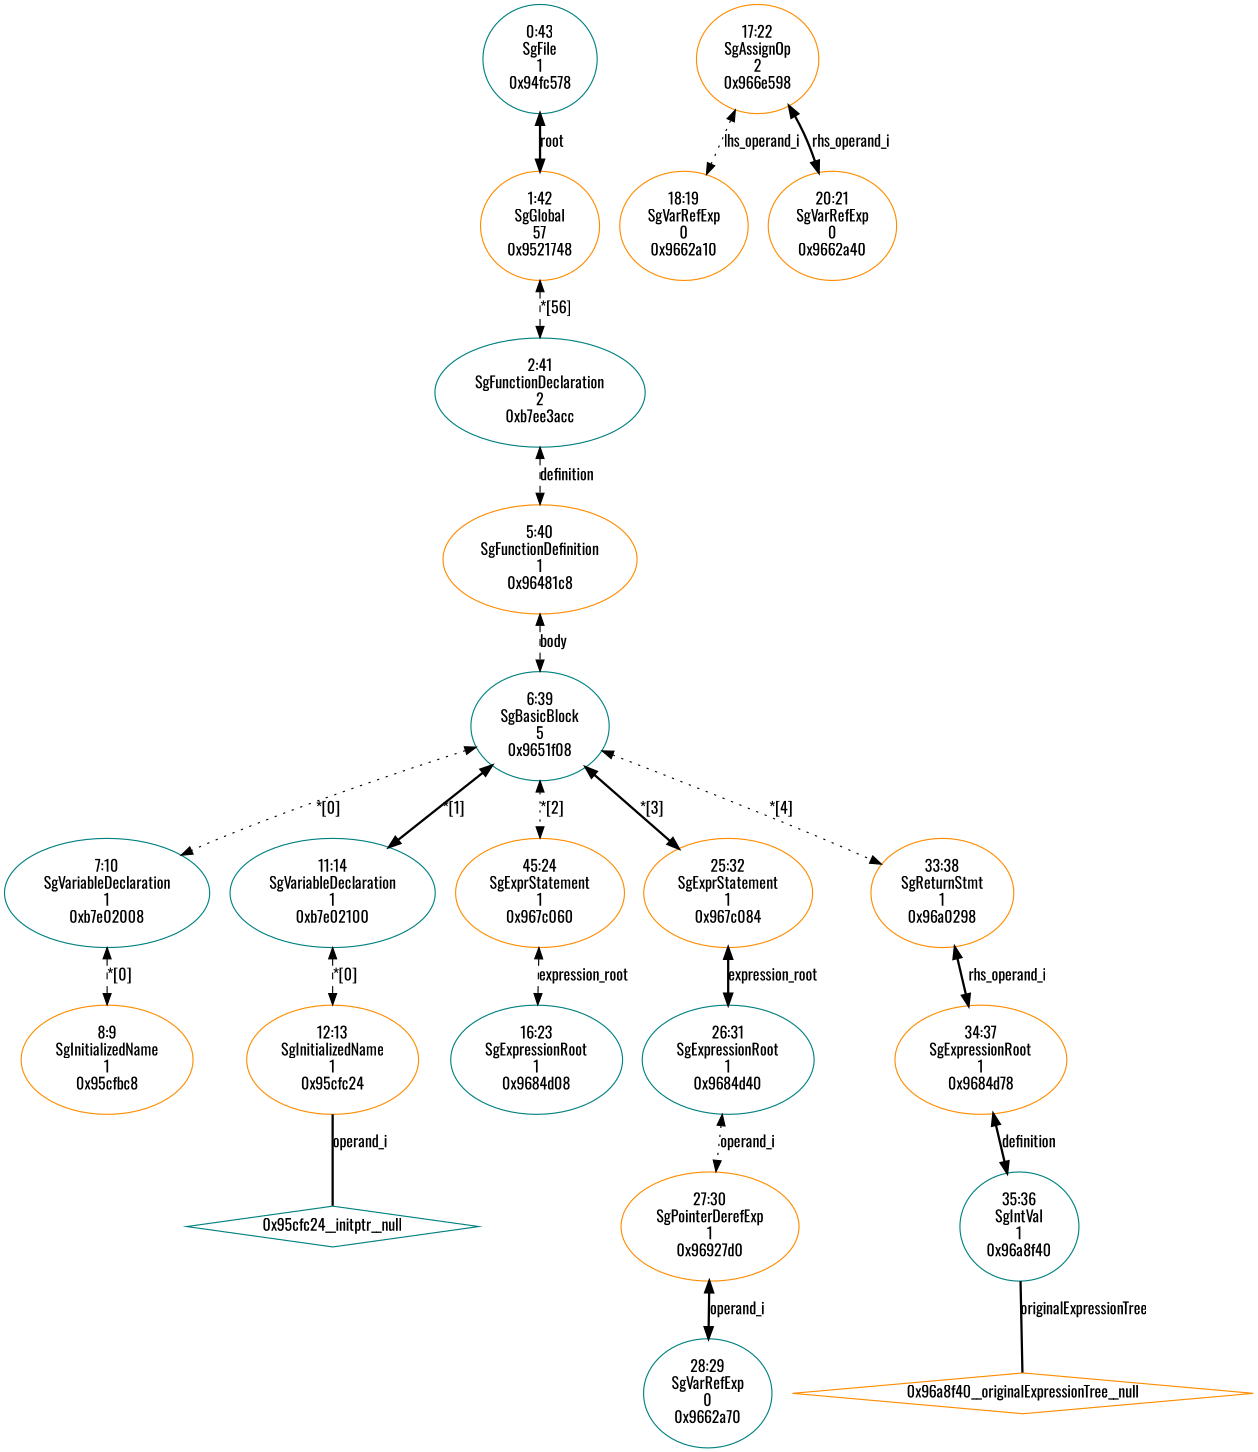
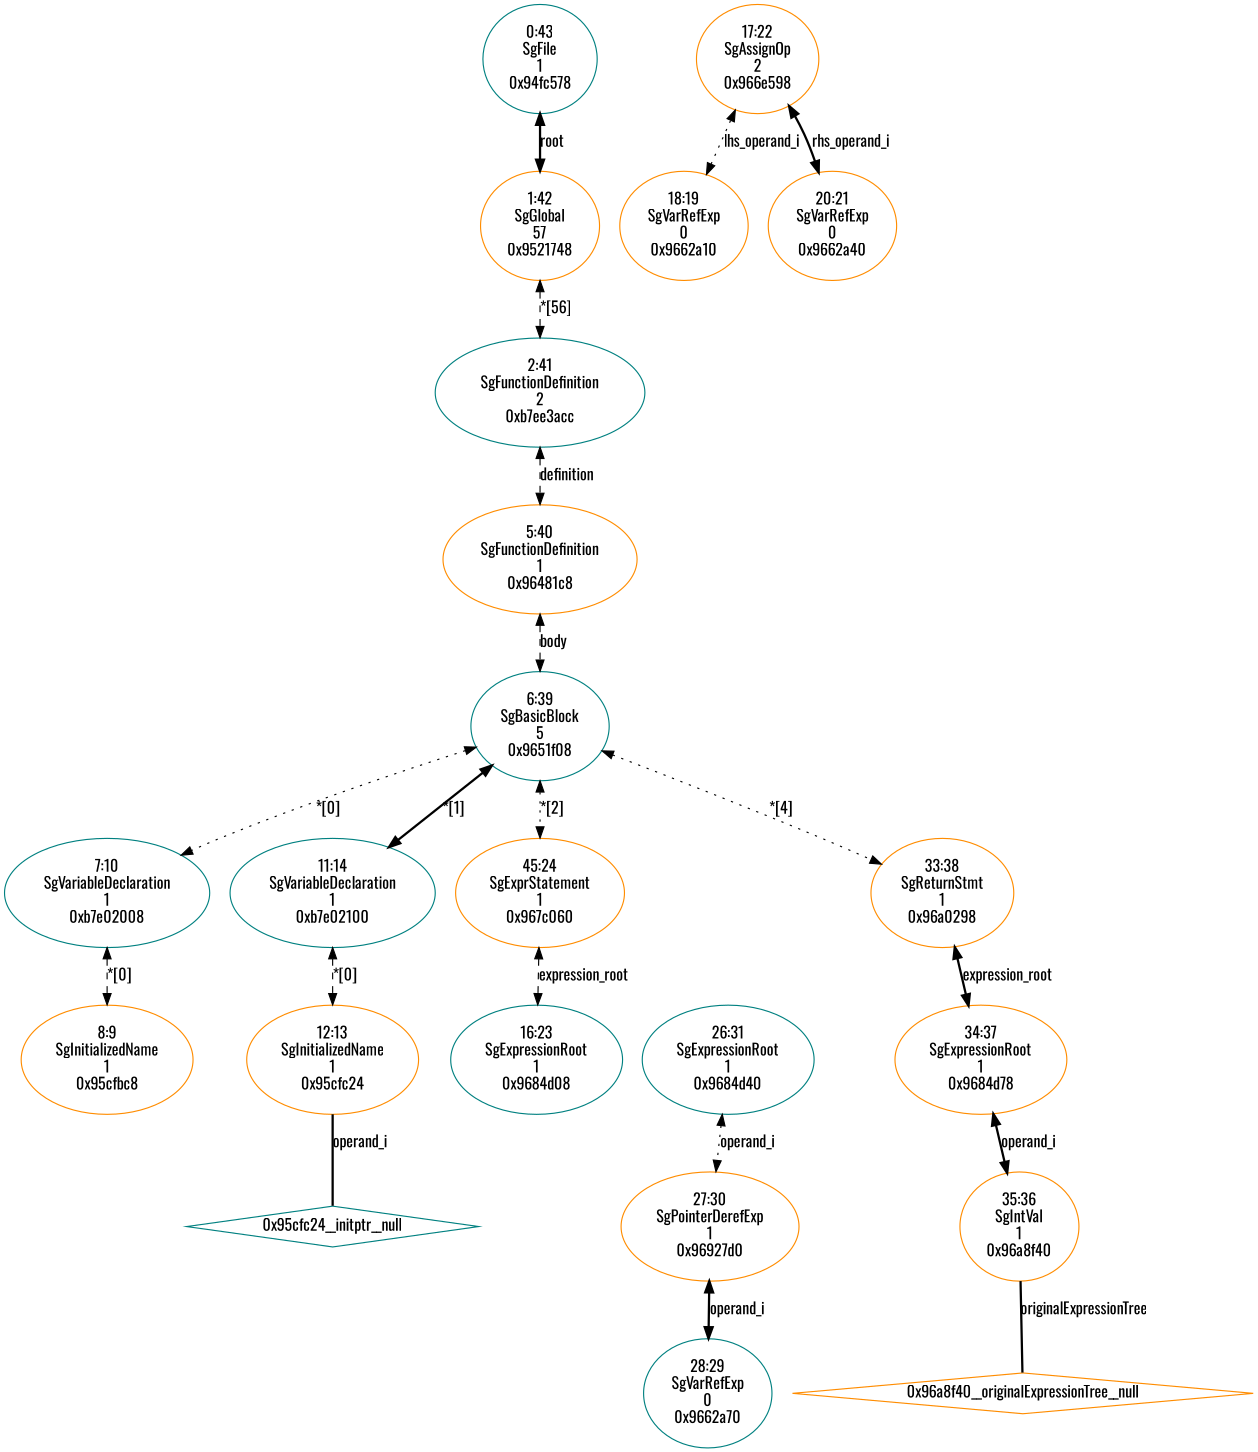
node "2:41 SgFunctionDeclaration 2 0xb7ee3acc": label "2:41 SgFunctionDeclaration 2 0xb7ee3acc" -> "2:41 SgFunctionDefinition 2 0xb7ee3acc"
node "25:32 SgExprStatement 1 0x967c084": removed
edge "33:38 SgReturnStmt 1 0x96a0298" -- "34:37 SgExpressionRoot 1 0x9684d78": label "rhs_operand_i" -> "expression_root"
edge "34:37 SgExpressionRoot 1 0x9684d78" -- "35:36 SgIntVal 1 0x96a8f40": label "definition" -> "operand_i"
node "35:36 SgIntVal 1 0x96a8f40": color teal -> darkorange
